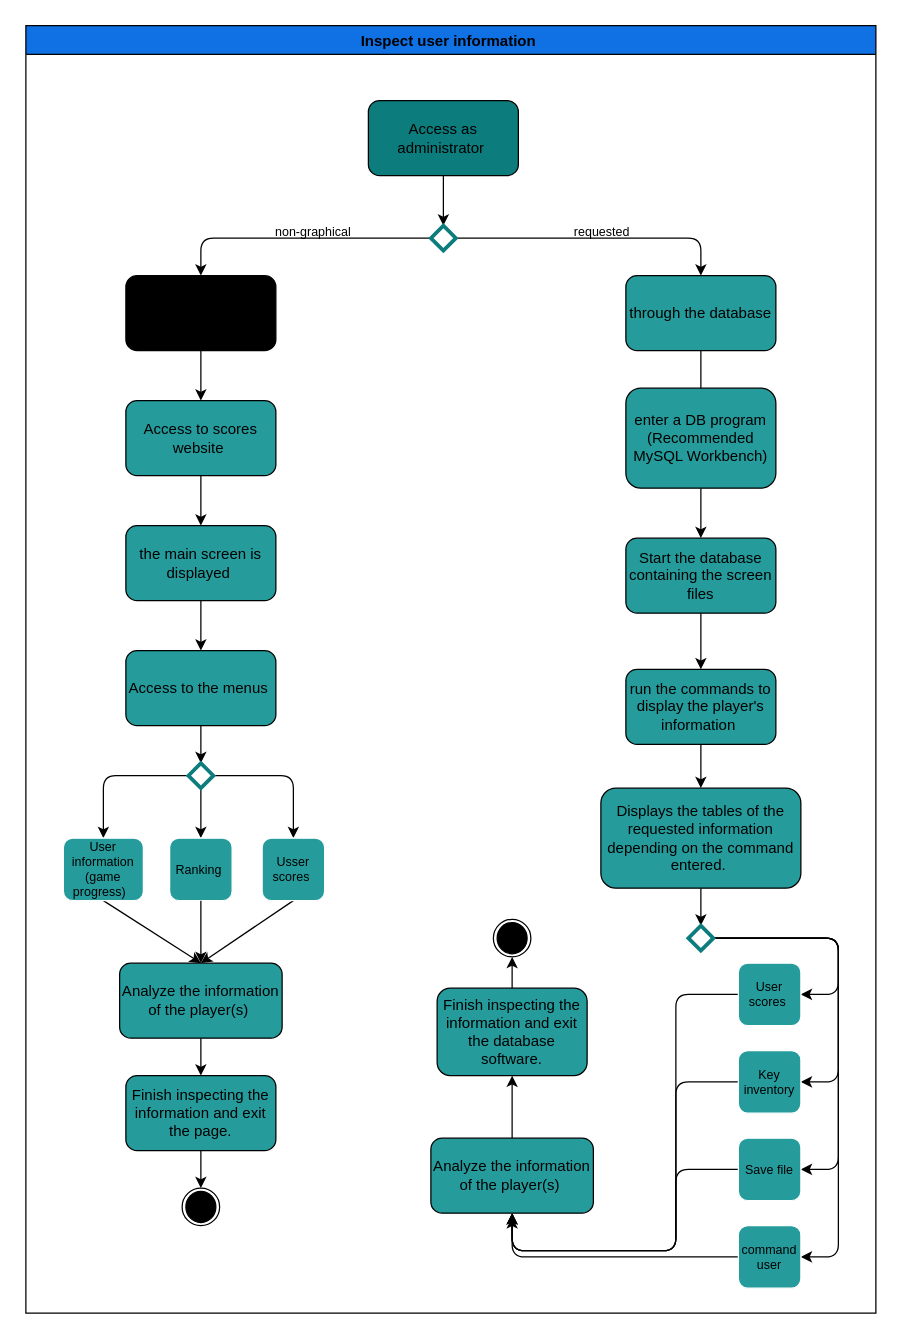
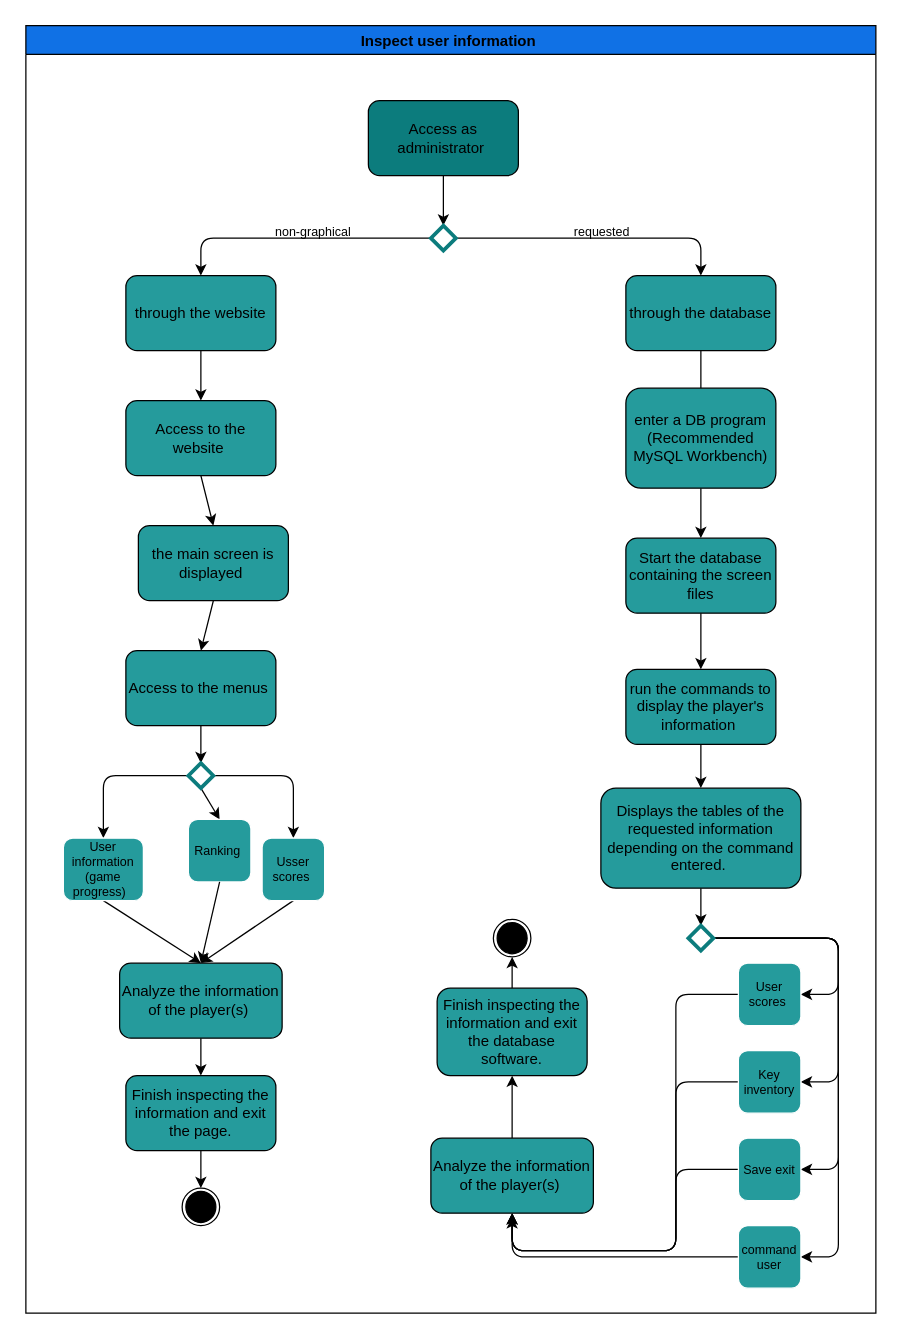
node "through the website": fillcolor #000000 -> #259b9c
node "Access to scores website": label "Access to scores website" -> "Access to the website"
node "the main screen is displayed": moved (201, 563) -> (213, 563)
node "Ranking": moved (201, 869) -> (219, 851)
node "Save file": label "Save file" -> "Save exit"
